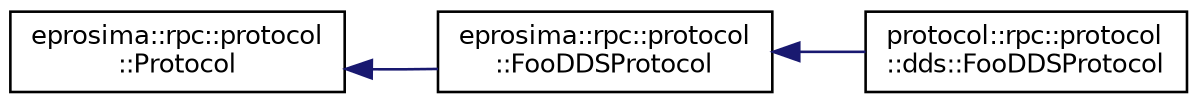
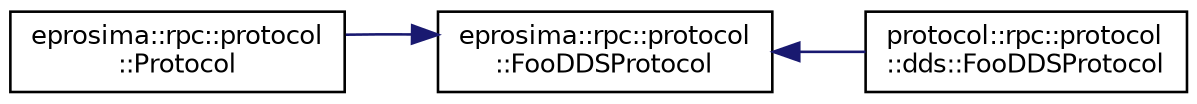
edge "eprosima::rpc::protocol ::FooDDSProtocol" -> "eprosima::rpc::protocol ::Protocol": reversed
